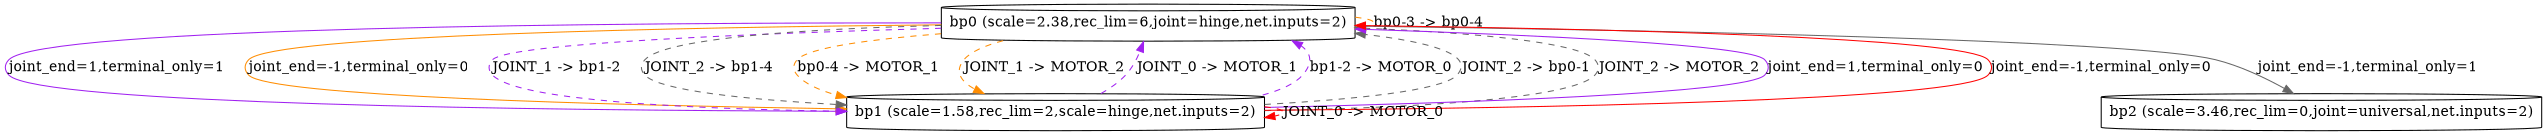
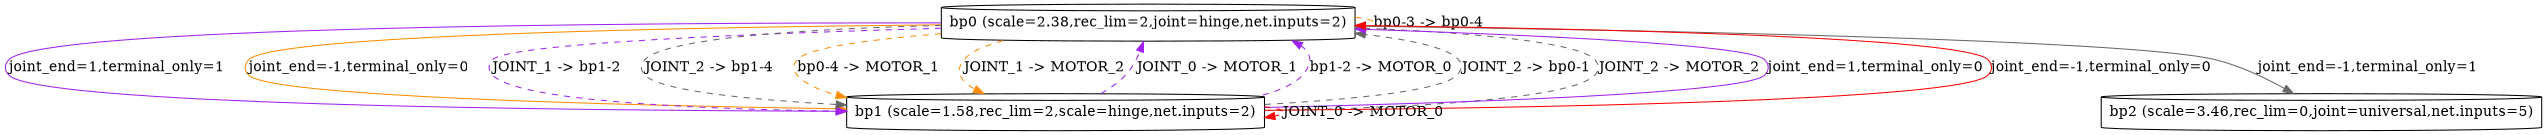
node "bp0 (scale=2.38,rec_lim=6,joint=hinge,net.inputs=2)": label "bp0 (scale=2.38,rec_lim=6,joint=hinge,net.inputs=2)" -> "bp0 (scale=2.38,rec_lim=2,joint=hinge,net.inputs=2)"
node "bp2 (scale=3.46,rec_lim=0,joint=universal,net.inputs=2)": label "bp2 (scale=3.46,rec_lim=0,joint=universal,net.inputs=2)" -> "bp2 (scale=3.46,rec_lim=0,joint=universal,net.inputs=5)"
